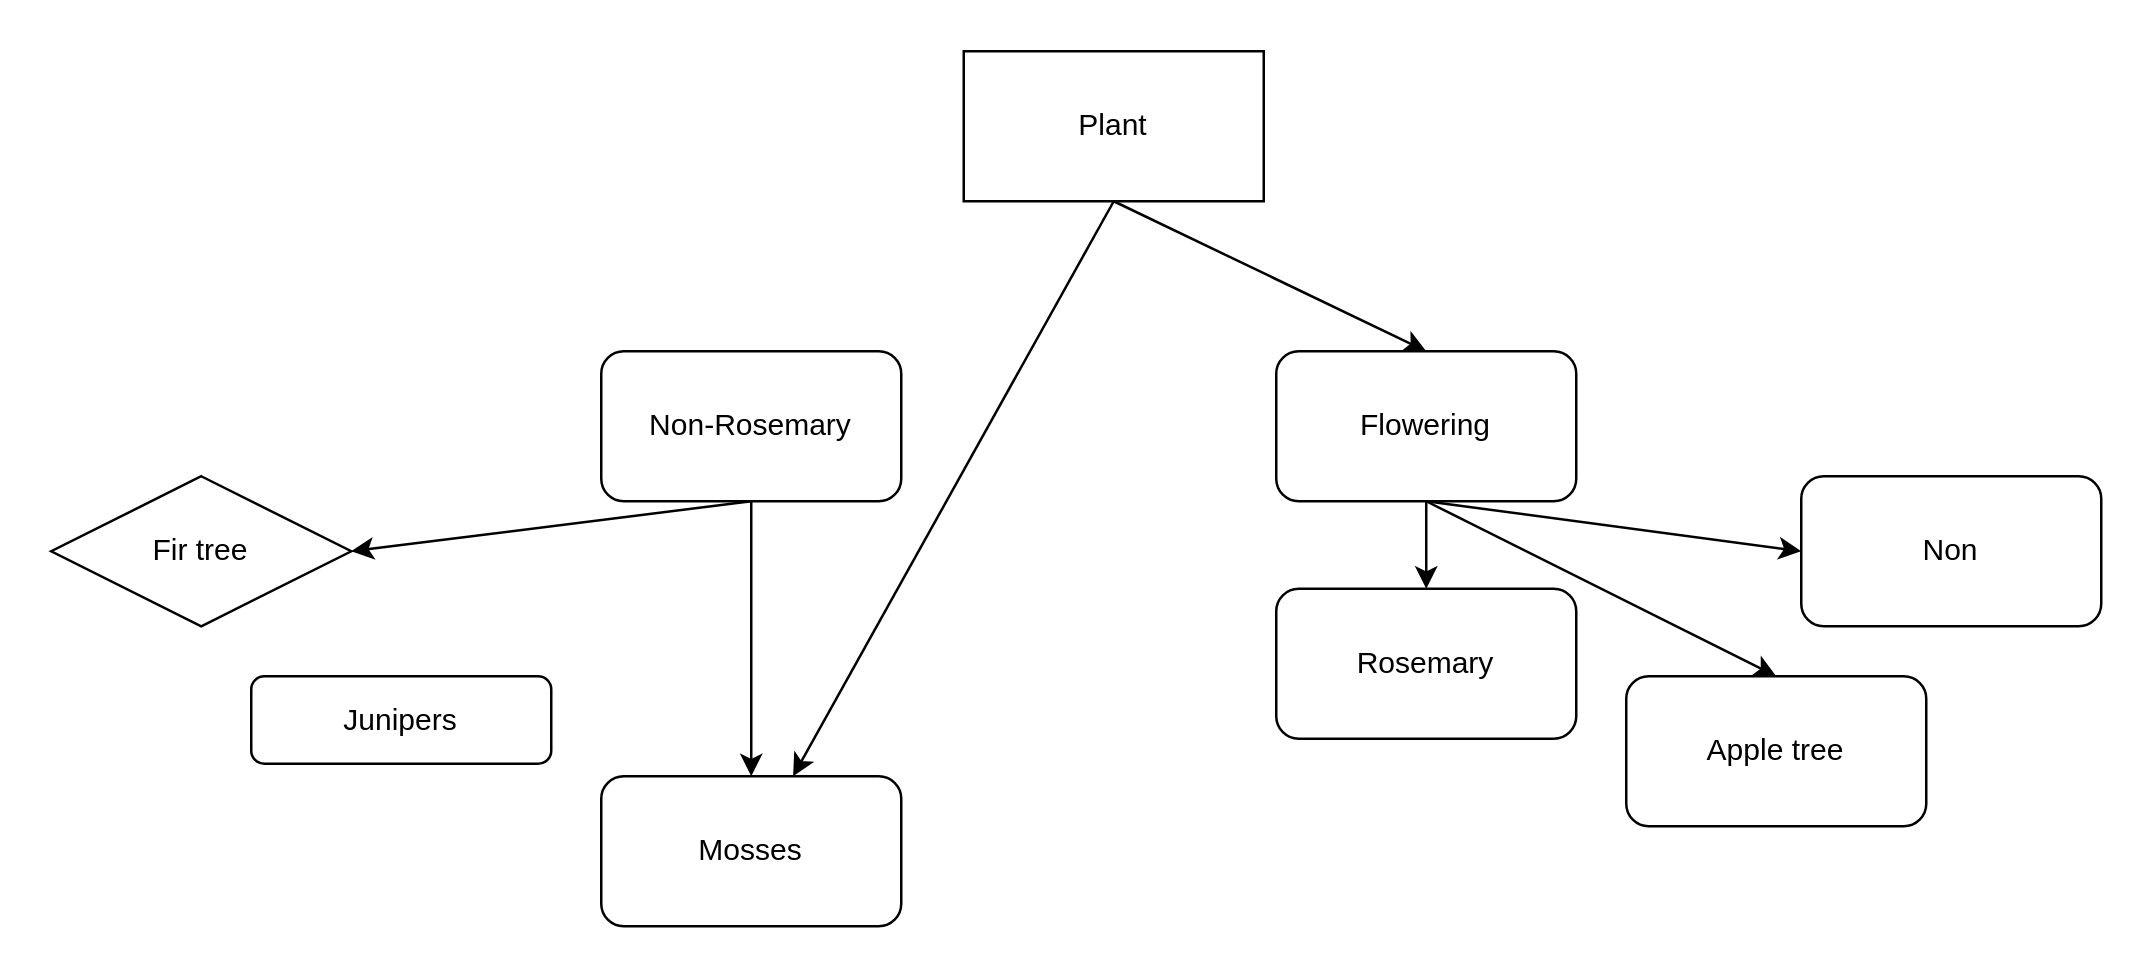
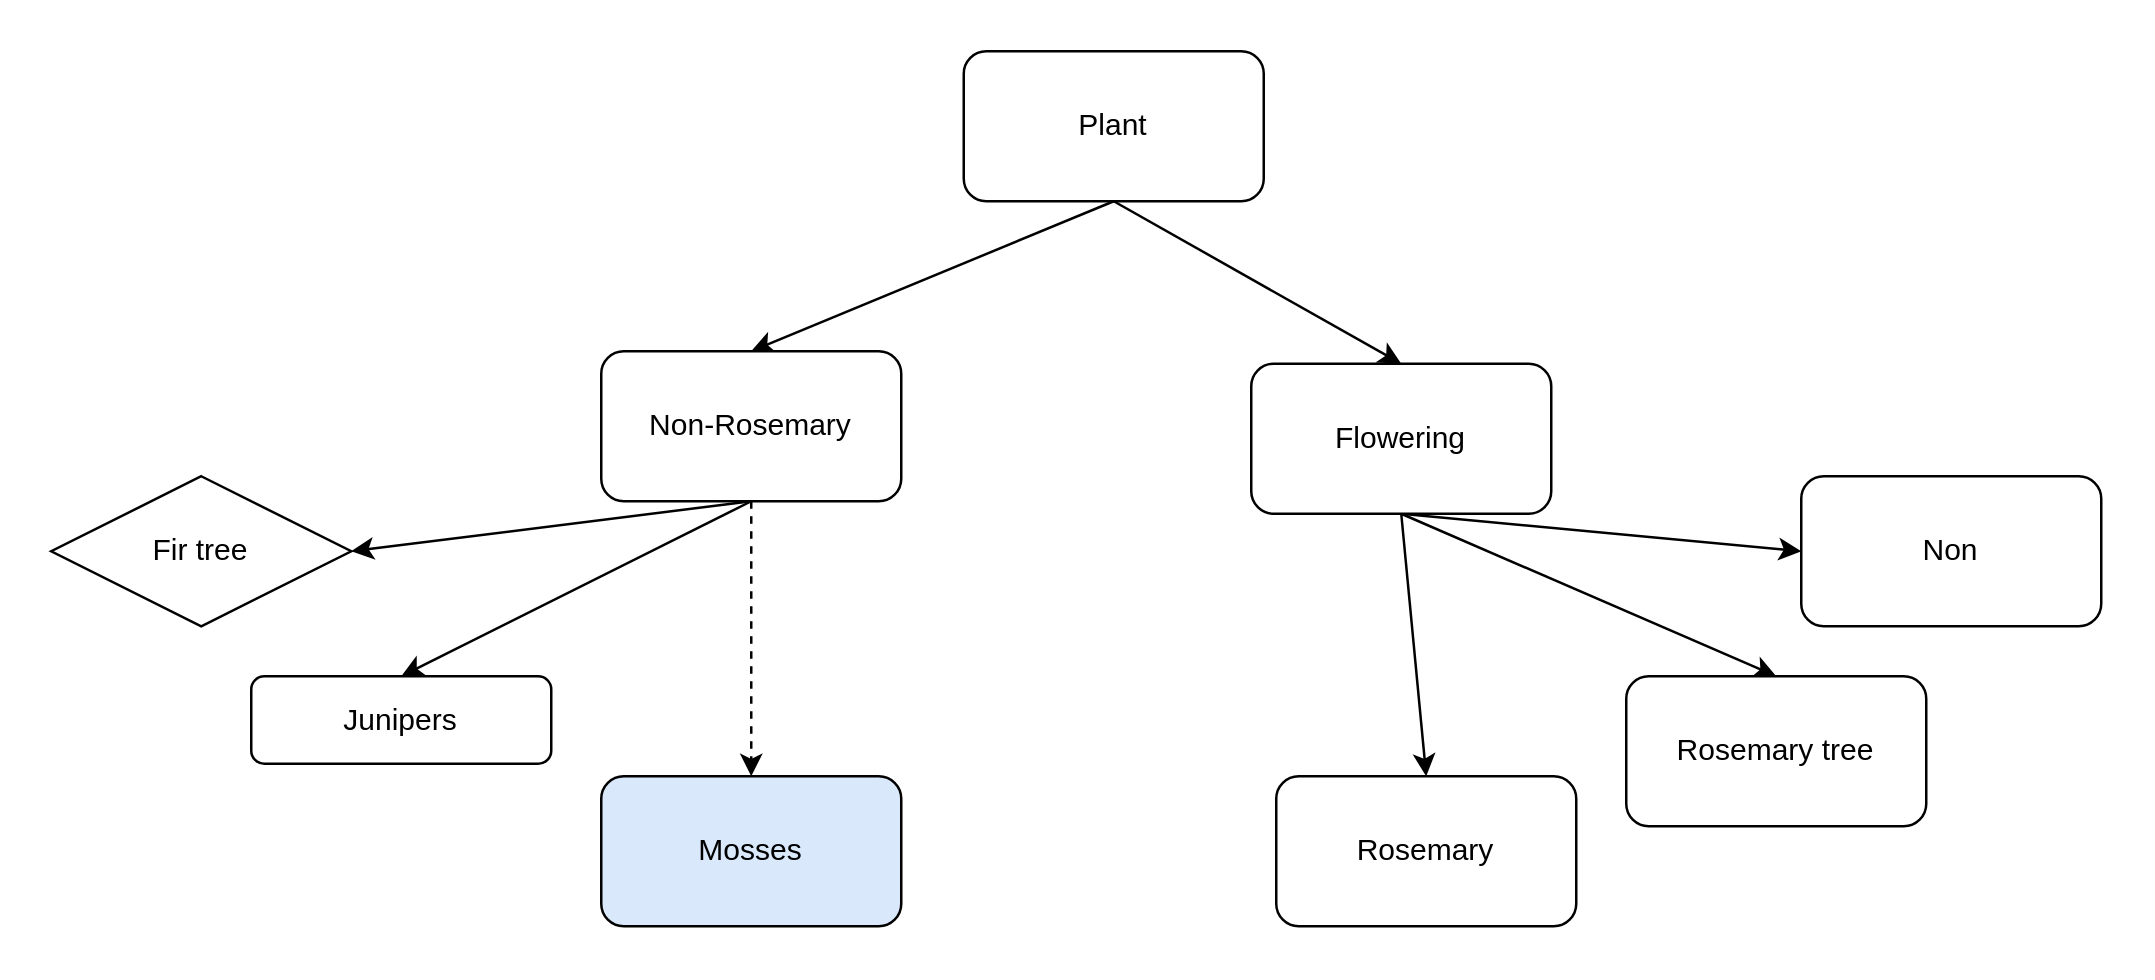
node "Plant": shape rectangle -> rounded rectangle
node "Flowering": moved (1426, 426) -> (1401, 439)
edge "Plant" -> "Mosses": now "Plant" -> "Non-Rosemary"
edge "Non-Rosemary" -> "Junipers": added
edge "Non-Rosemary" -> "Mosses": style solid -> dashed
node "Rosemary": moved (1426, 664) -> (1426, 851)
node "Apple tree": label "Apple tree" -> "Rosemary tree"
node "Mosses": fillcolor #ffffff -> #dae8fc
